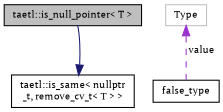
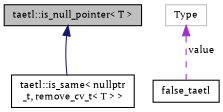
edge "taetl::is_null_pointer< T >" -> "taetl::is_same< nullptr _t, remove_cv_t< T > >": reversed
node "false_type": label "false_type" -> "false_taetl"
